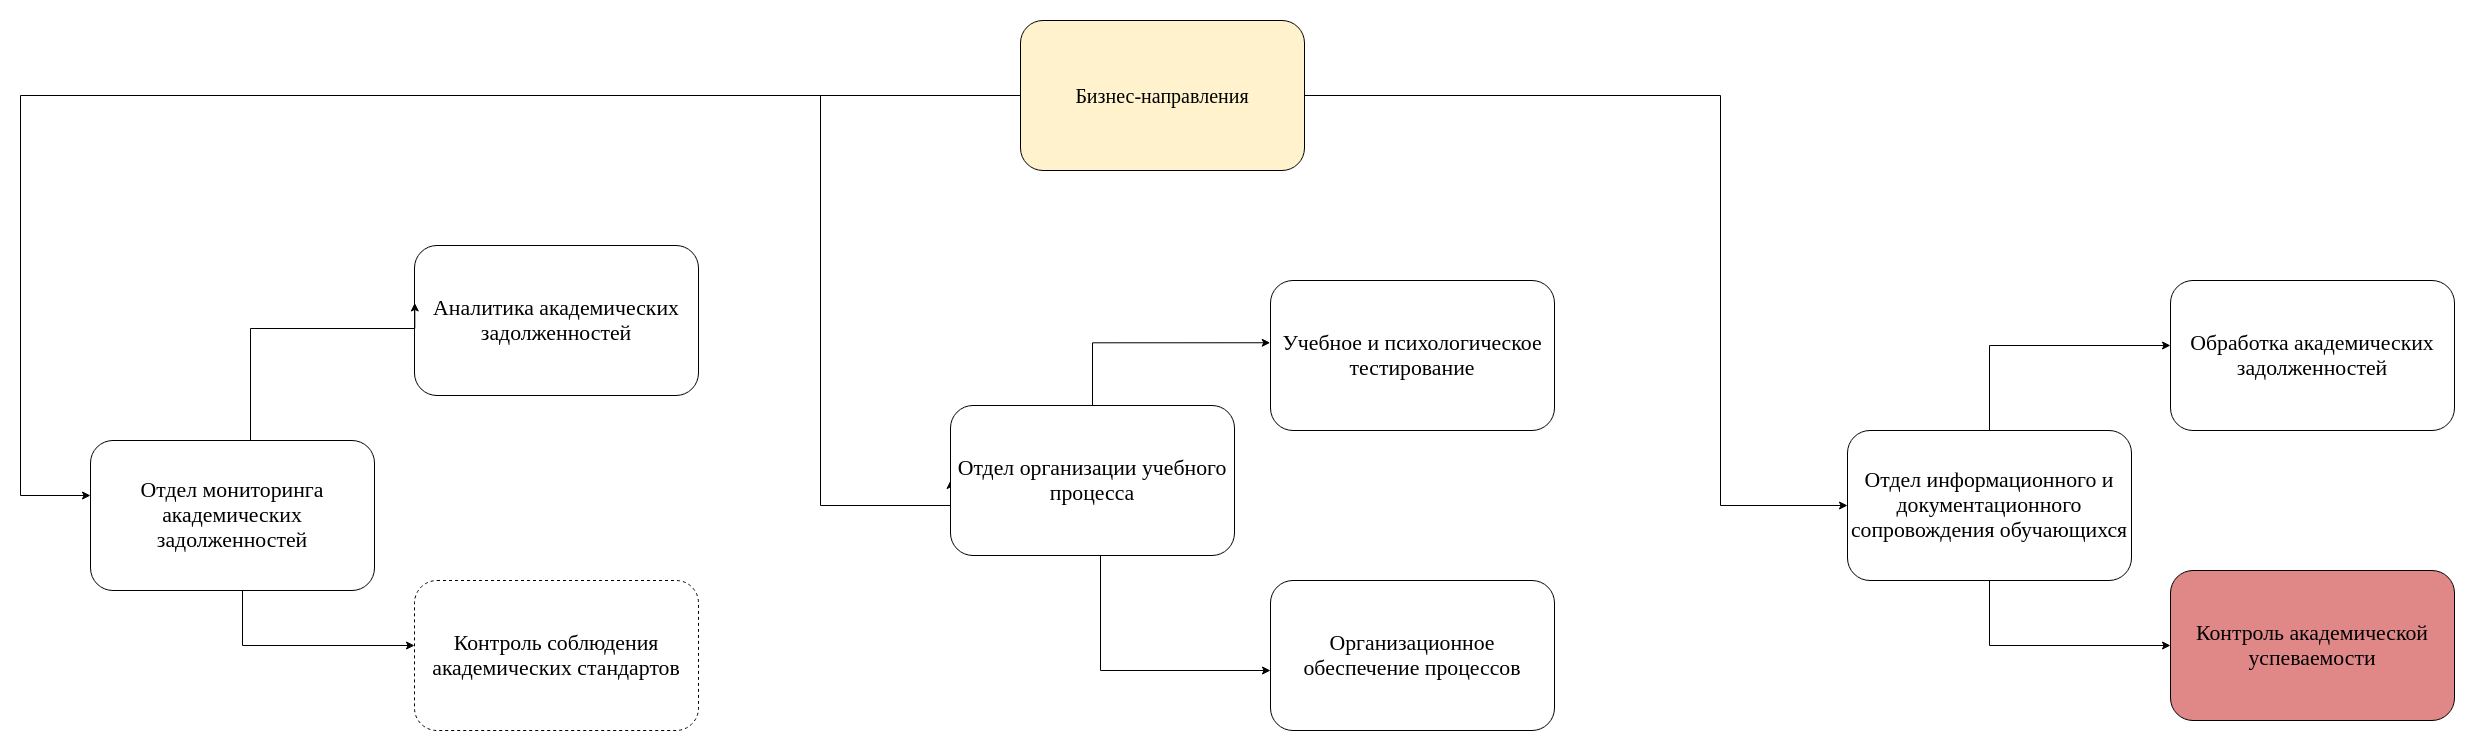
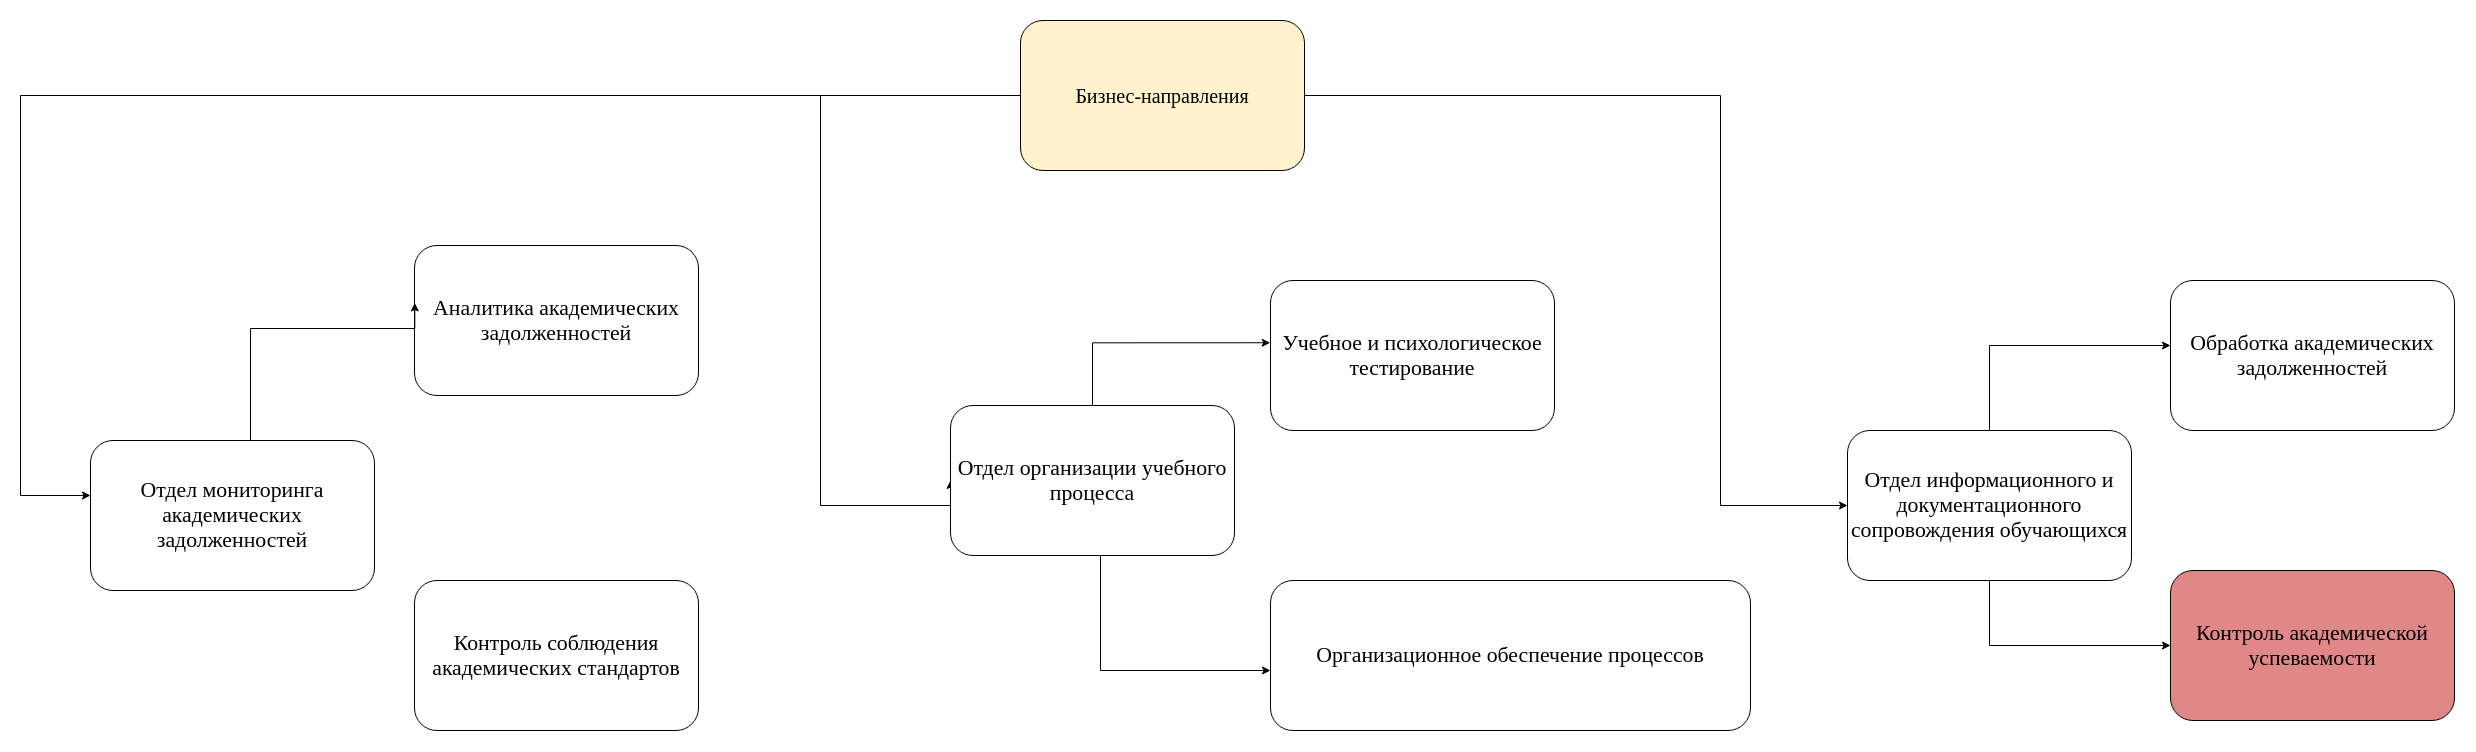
edge "Отдел мониторинга академических задолженностей" -> "Контроль соблюдения академических стандартов": removed
node "Контроль соблюдения академических стандартов": style dashed -> solid
node "Организационное обеспечение процессов": size 284x150 -> 480x150
